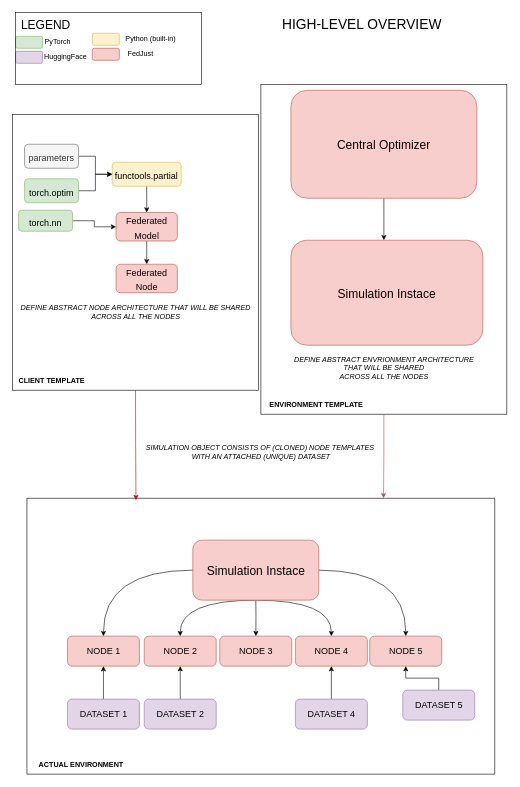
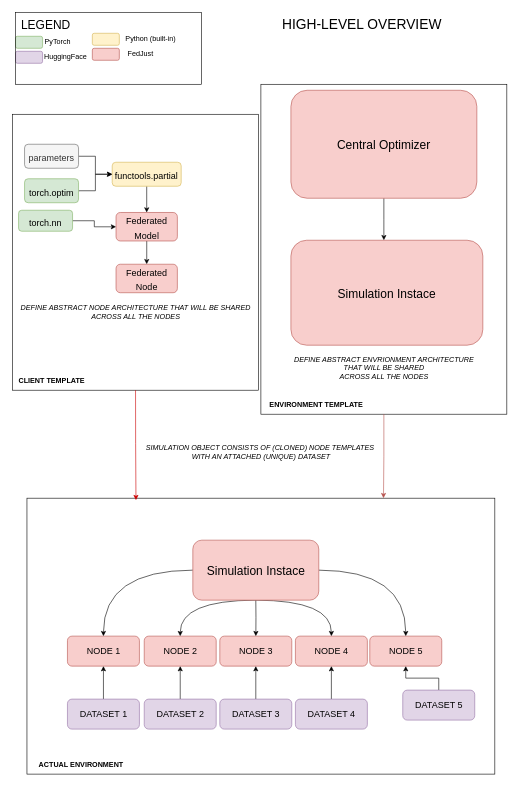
edge "DATASET 3" -> "NODE 3": added
node "DATASET 3": added
